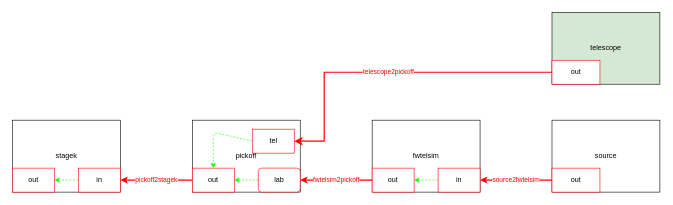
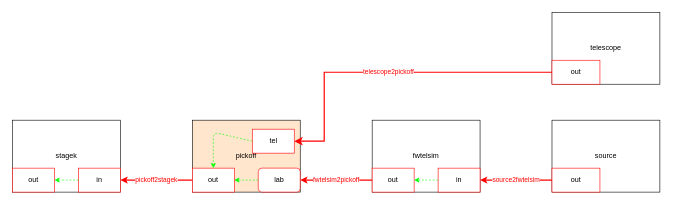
node "telescope": fillcolor #d5e8d4 -> #ffffff
node "pickoff": fillcolor #ffffff -> #ffe6cc
